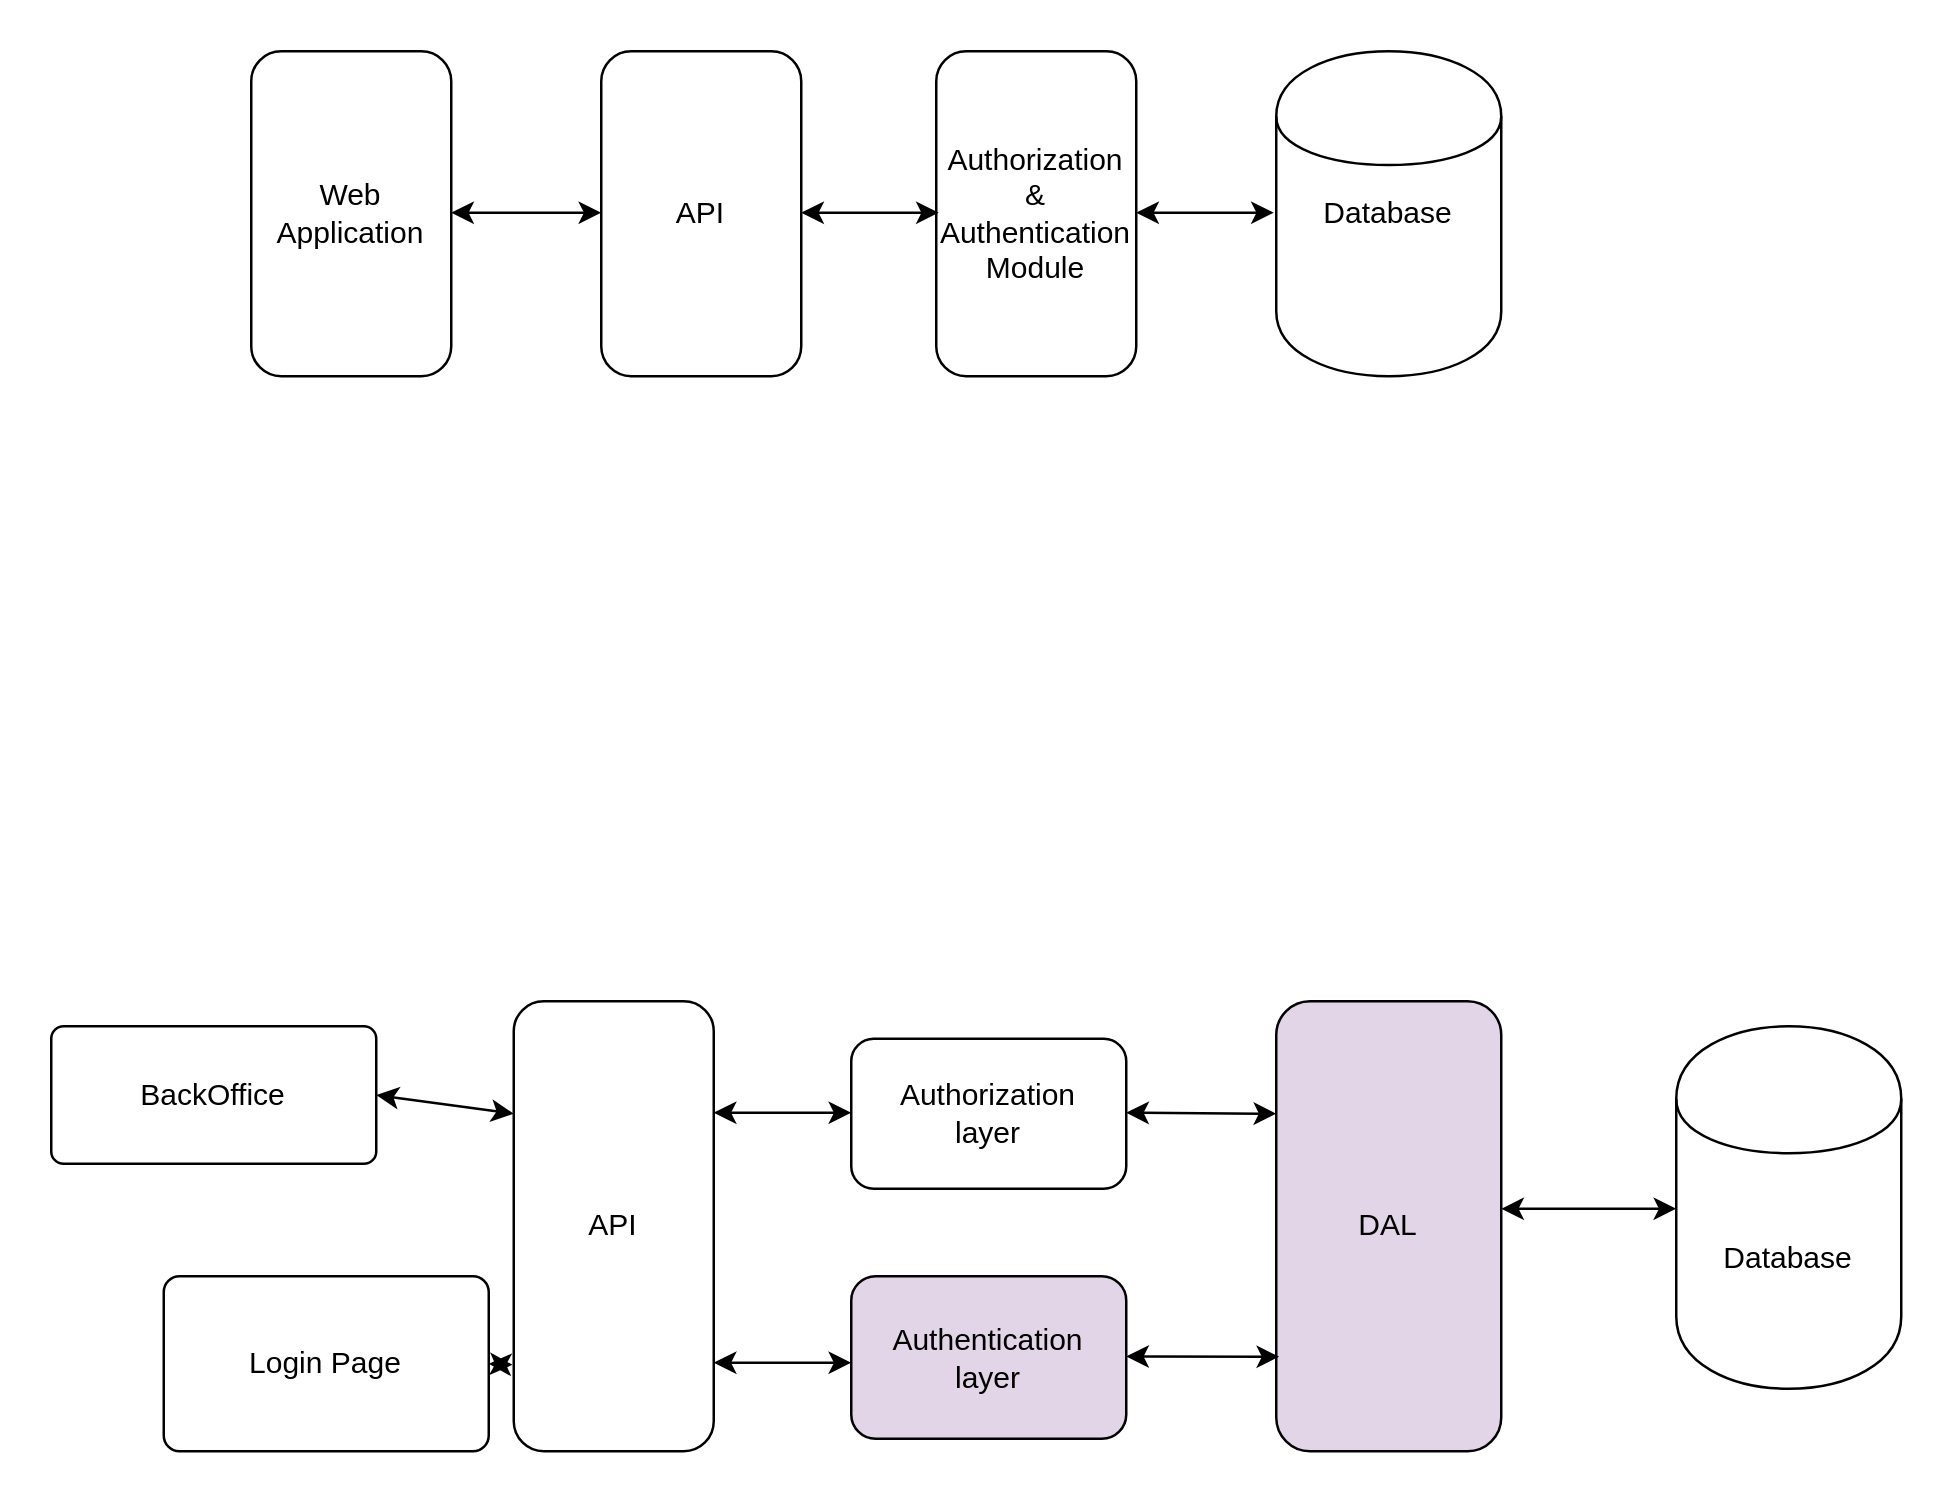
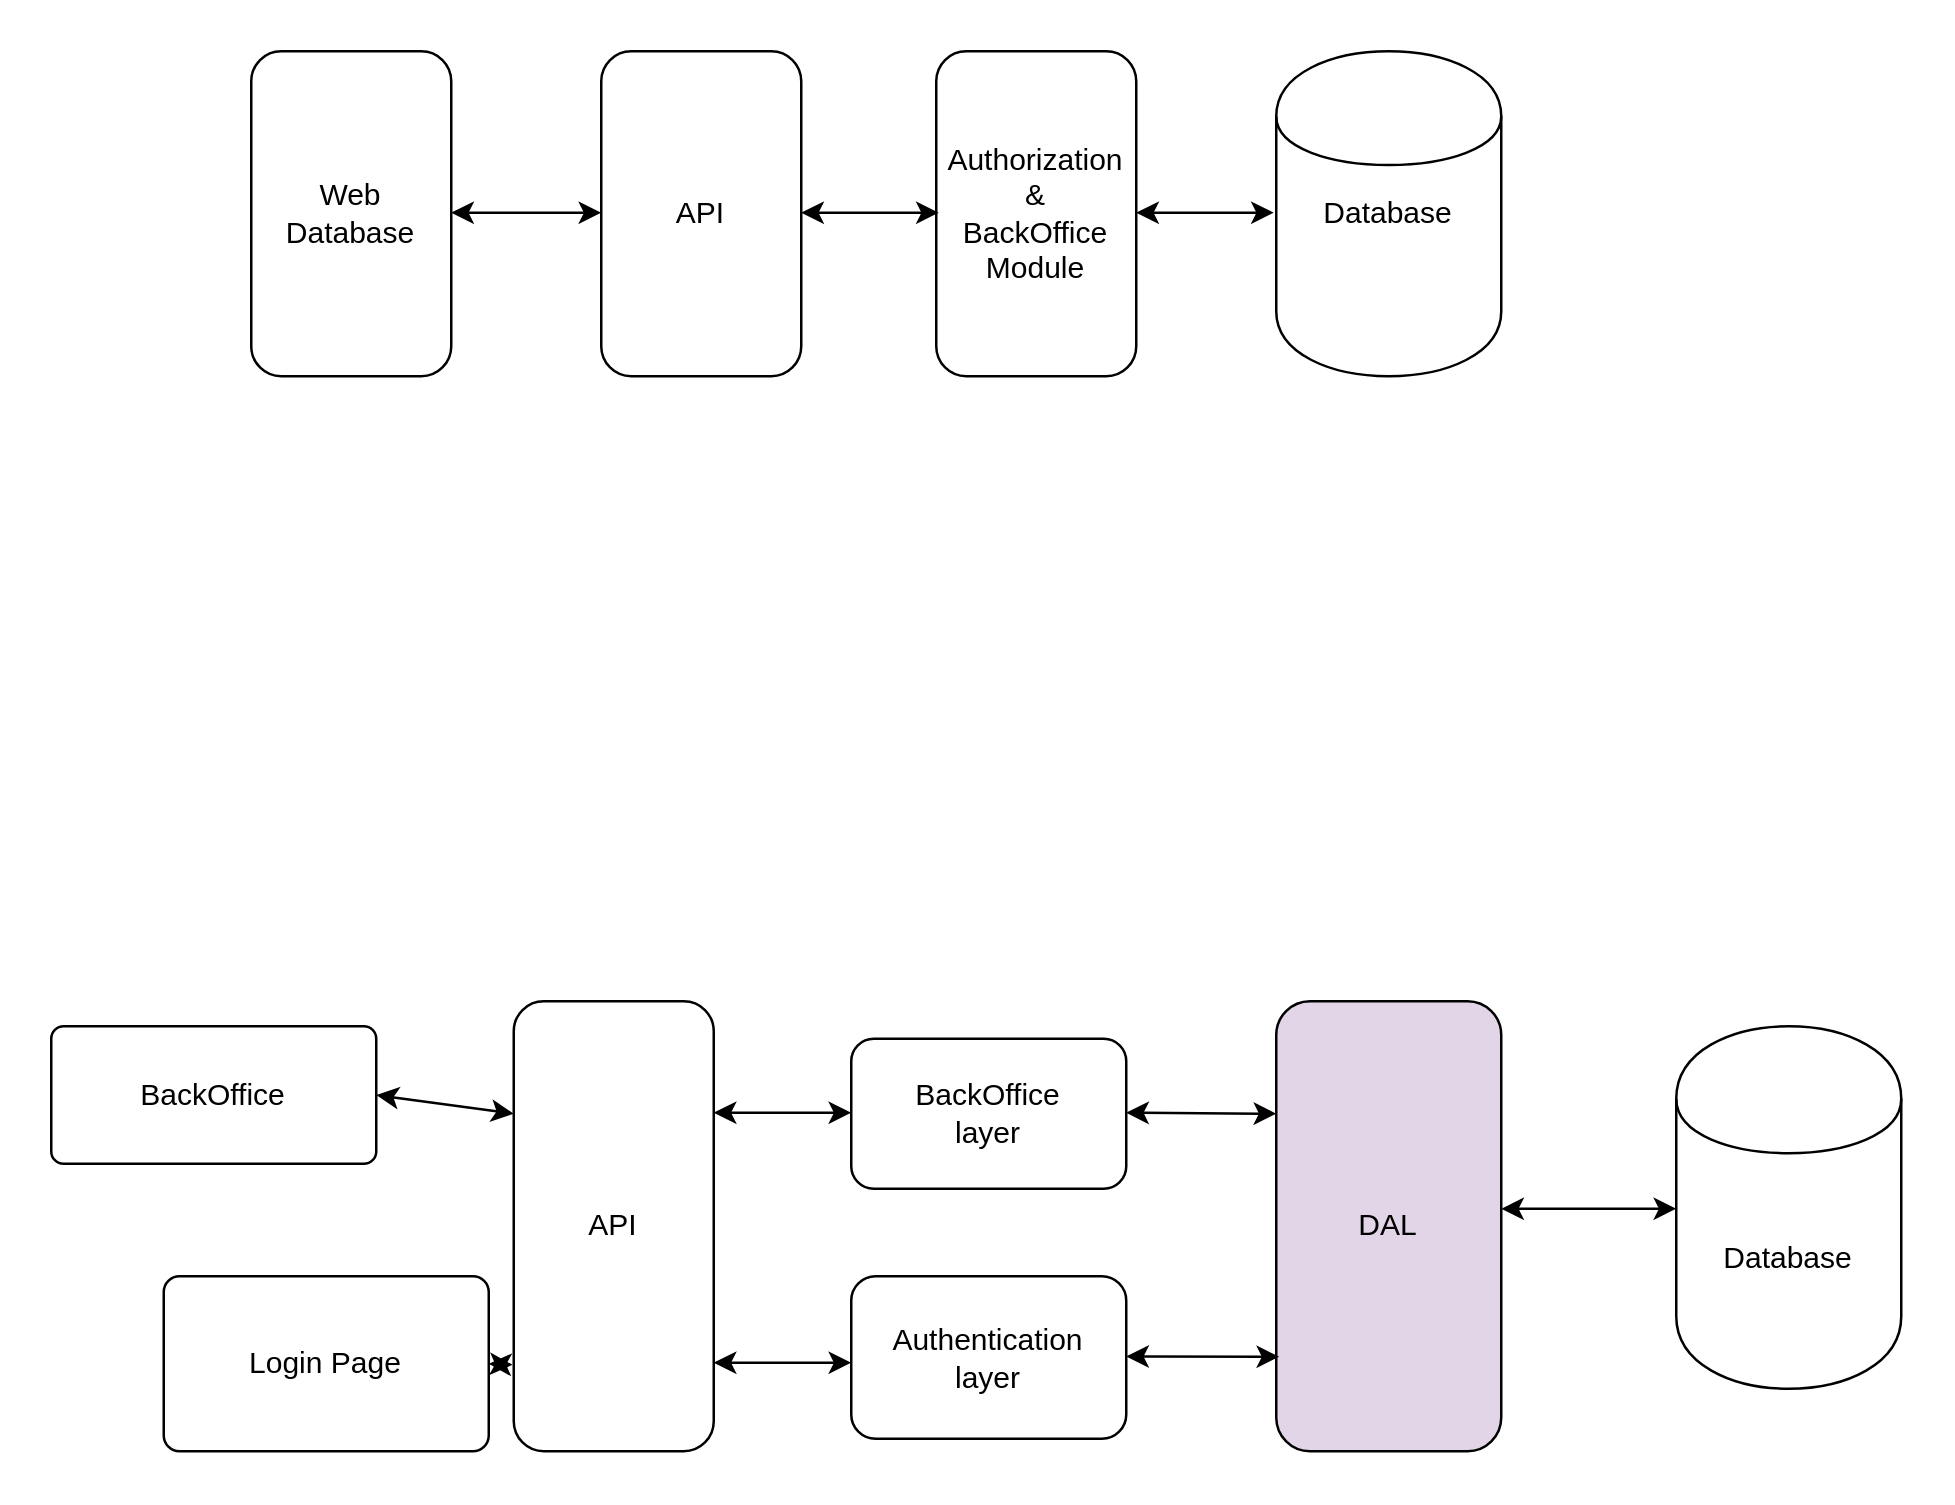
node "Web Application": label "Web Application" -> "Web Database"
node "Authorization & Authentication Module": label "Authorization & Authentication Module" -> "Authorization & BackOffice Module"
node "Authorization layer": label "Authorization layer" -> "BackOffice layer"
node "Authentication layer": fillcolor #e1d5e7 -> #ffffff
